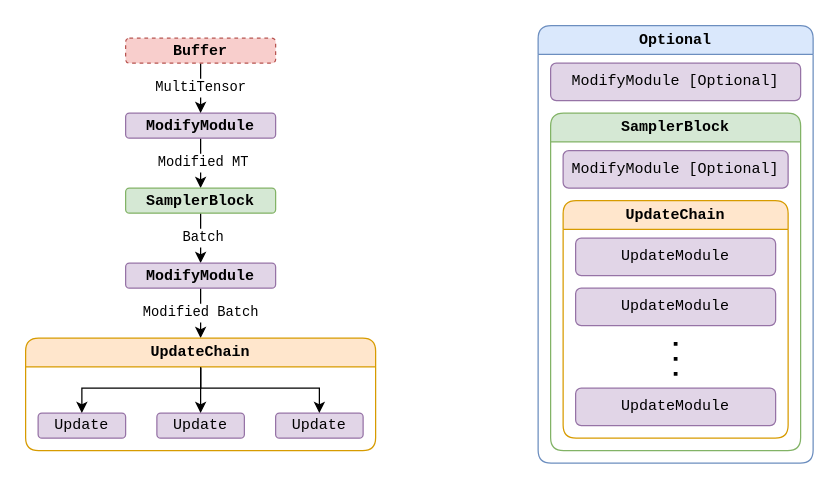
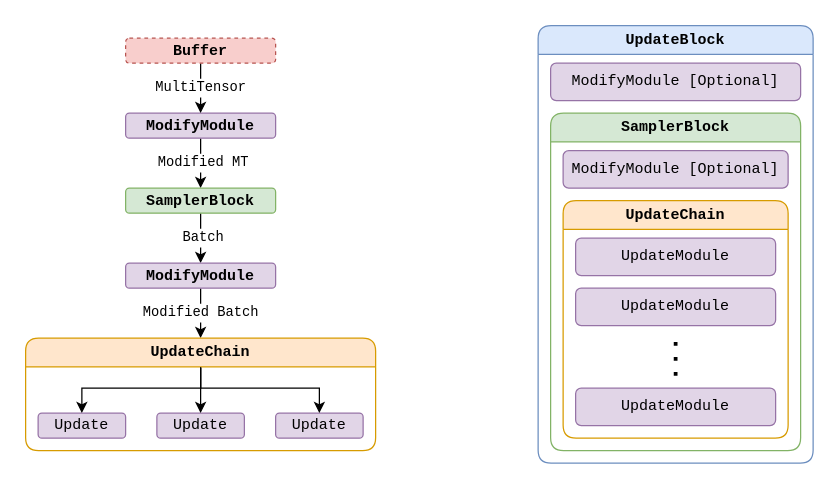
node "Optional": label "Optional" -> "UpdateBlock"
